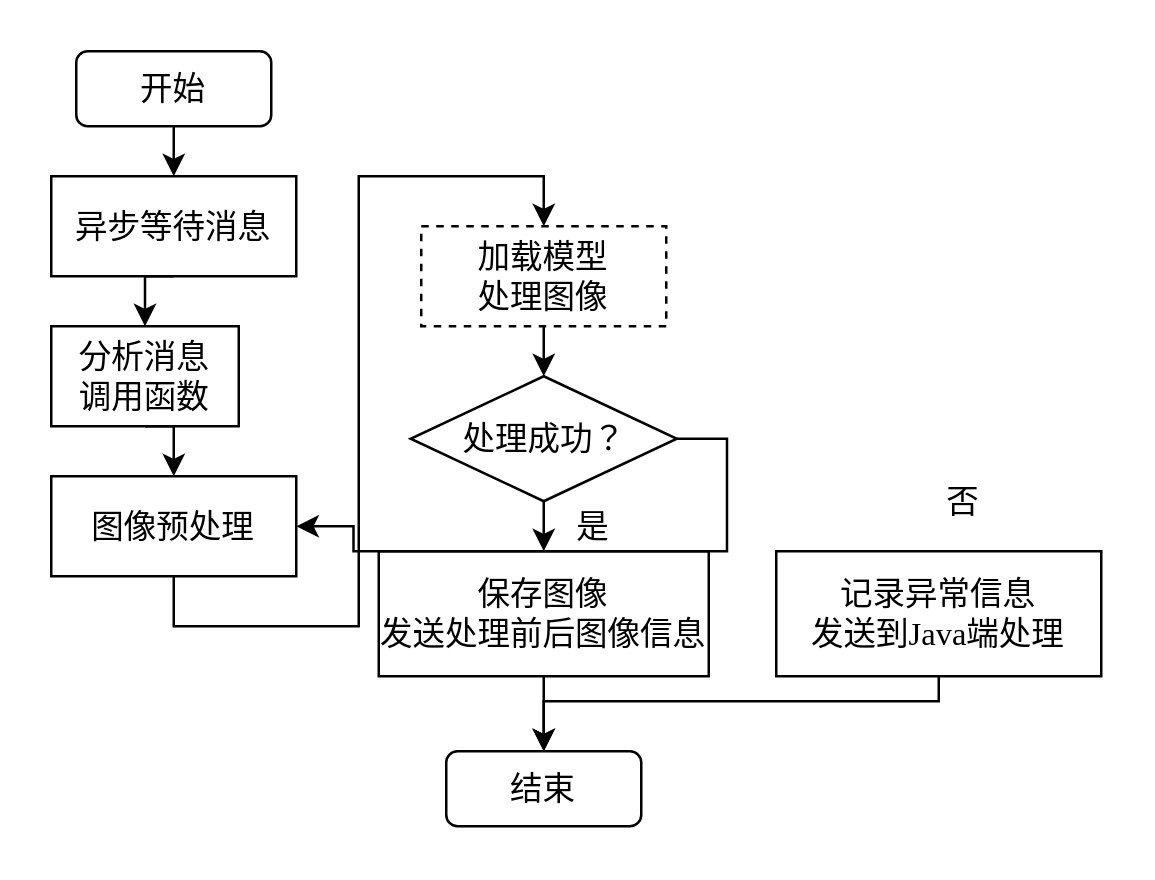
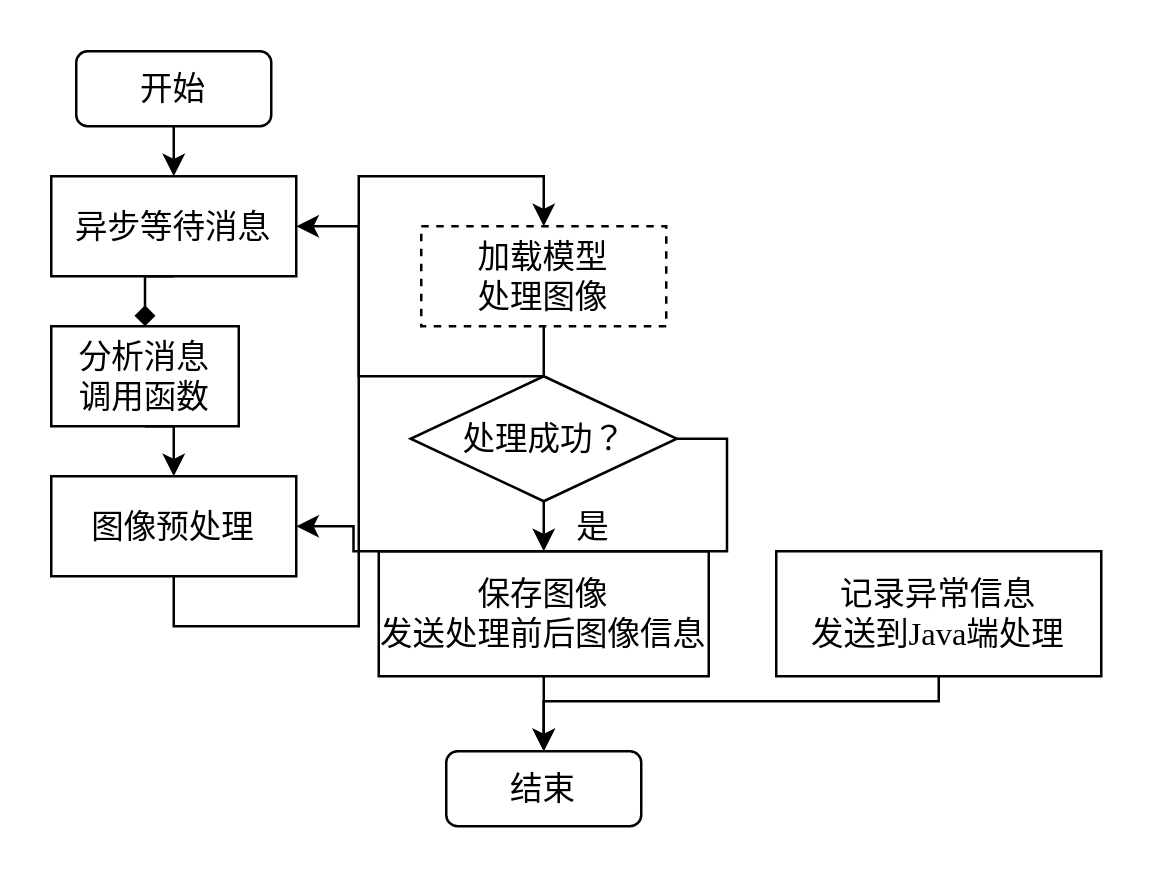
edge "异步等待消息" -> "分析消息 调用函数": arrowhead classic -> diamond
edge "加载模型 处理图像" -> "处理成功？": now "加载模型 处理图像" -> "异步等待消息"
node "否": removed
